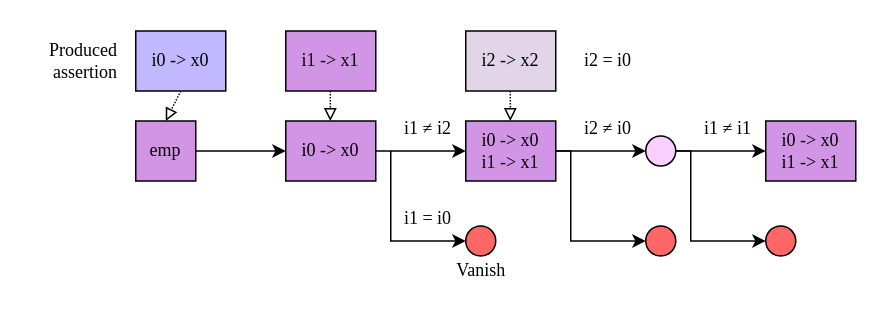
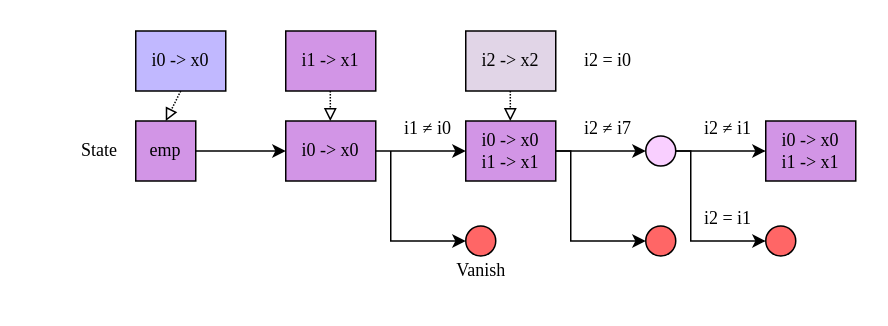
node "Produced assertion": removed
node "i1 ≠ i2": label "i1 ≠ i2" -> "i1 ≠ i0"
node "i2 ≠ i0": label "i2 ≠ i0" -> "i2 ≠ i7"
node "i1 ≠ i1": label "i1 ≠ i1" -> "i2 ≠ i1"
node "State": added
node "i1 = i0": removed
node "i2 = i1": added
